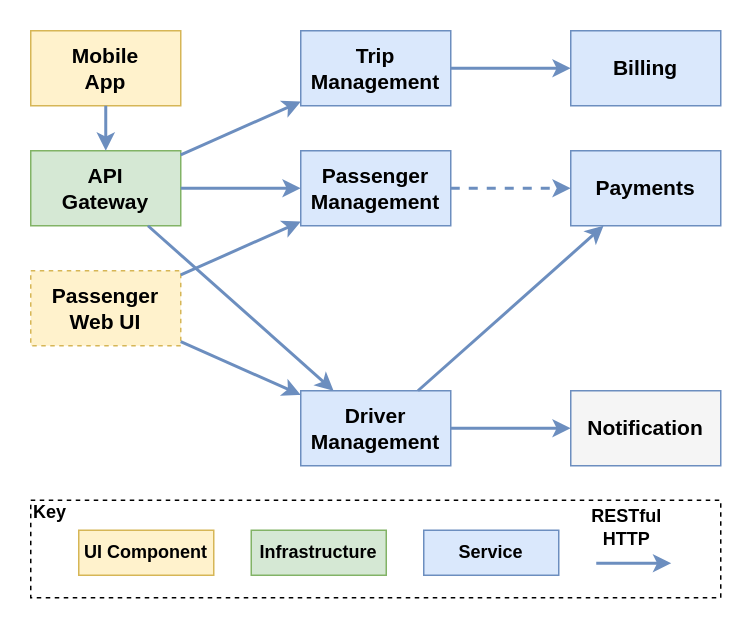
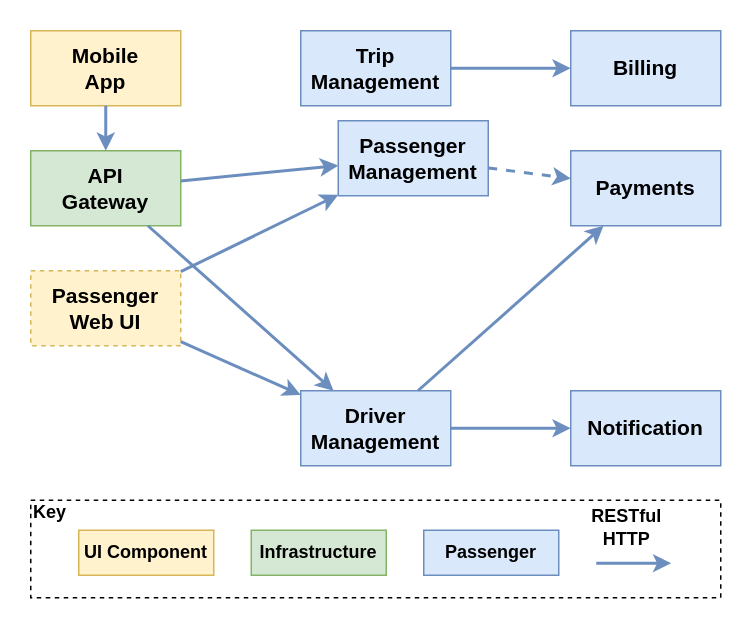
edge "API Gateway" -> "Trip Management": removed
node "Passenger Management": moved (376, 188) -> (413, 158)
node "Notification": fillcolor #f5f5f5 -> #dae8fc
node "Service": label "Service" -> "Passenger"
